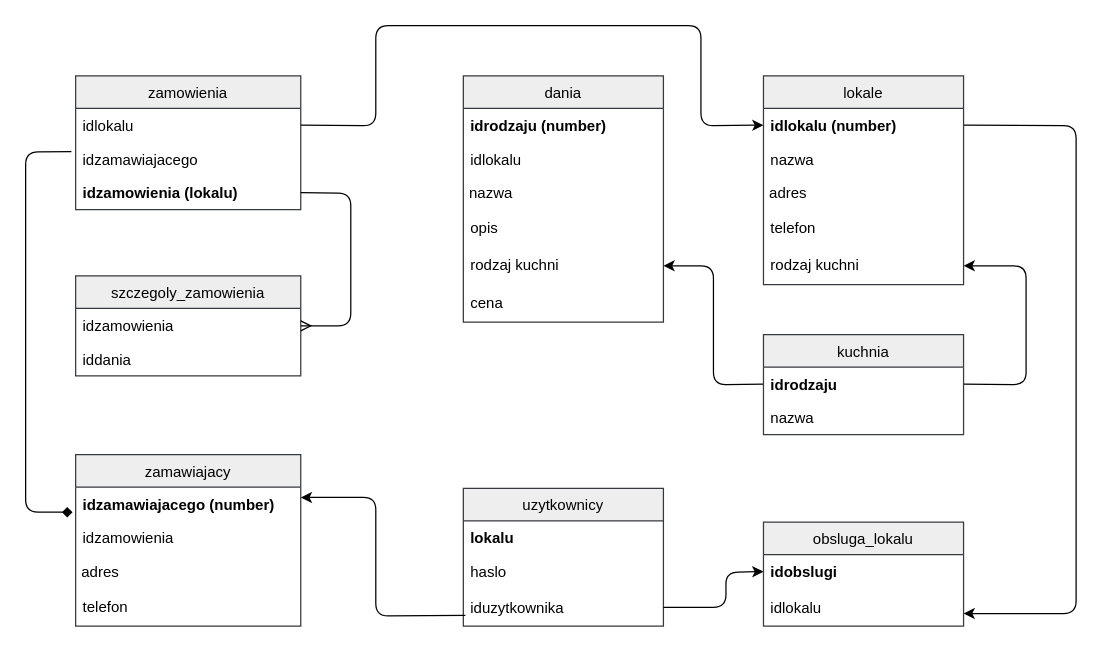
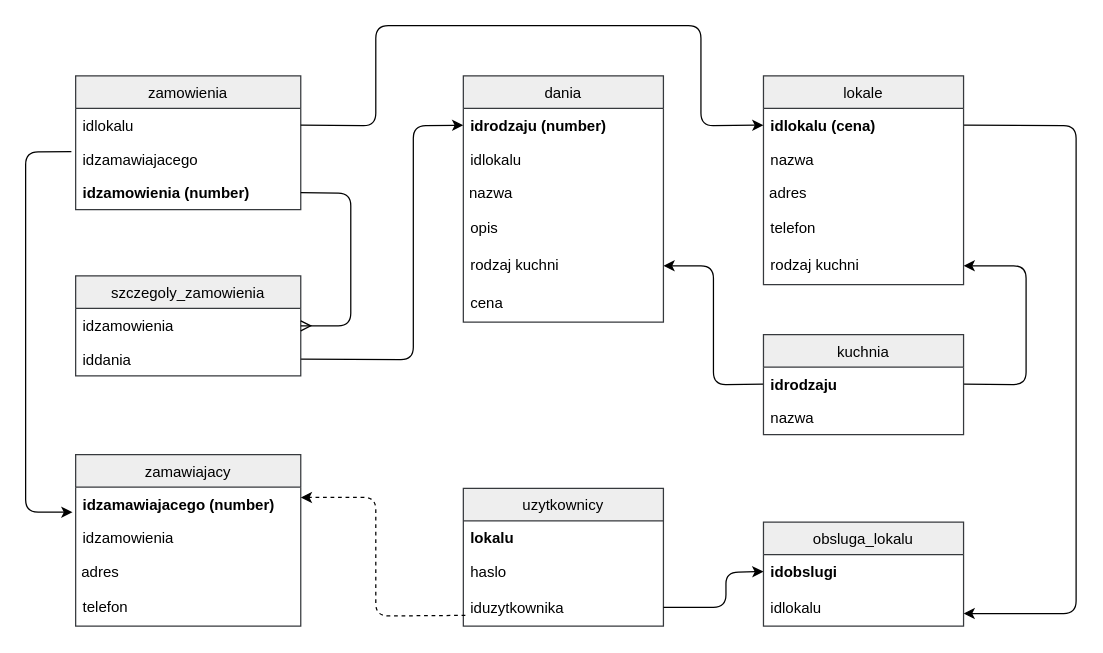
node "idlokalu (number)": label "idlokalu (number)" -> "idlokalu (cena)"
node "idzamowienia (lokalu)": label "idzamowienia (lokalu)" -> "idzamowienia (number)"
edge "iddania" -> "idrodzaju (number)": added
edge "idzamawiajacego" -> "idzamawiajacego (number)": arrowhead diamond -> classic
edge "iduzytkownika" -> "zamawiajacy": style solid -> dashed
